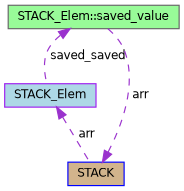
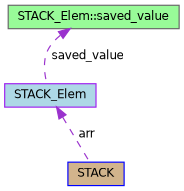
edge "STACK_Elem" -> "STACK_Elem::saved_value": label " saved_saved" -> " saved_value"
edge "STACK_Elem::saved_value" -> "STACK": removed, label "arr"
